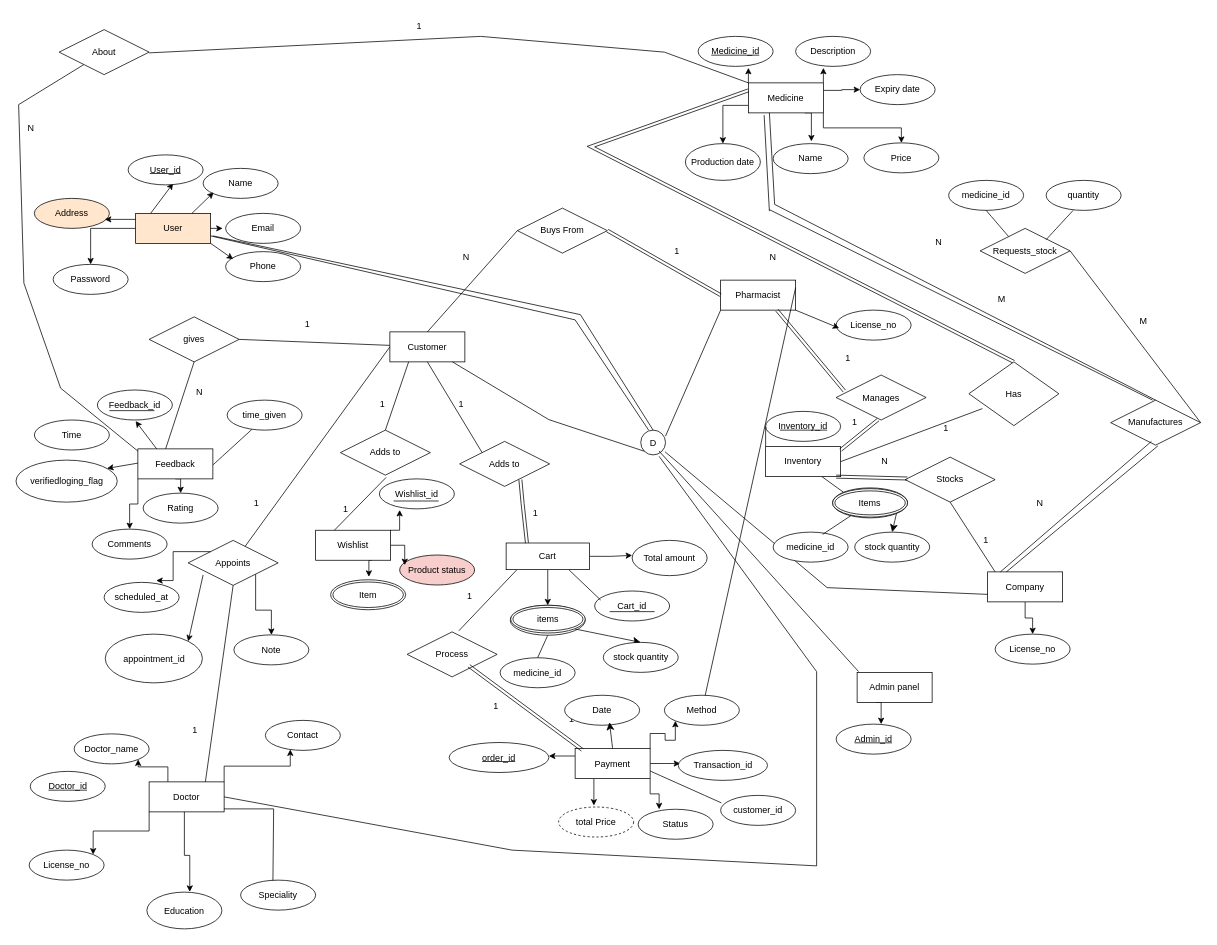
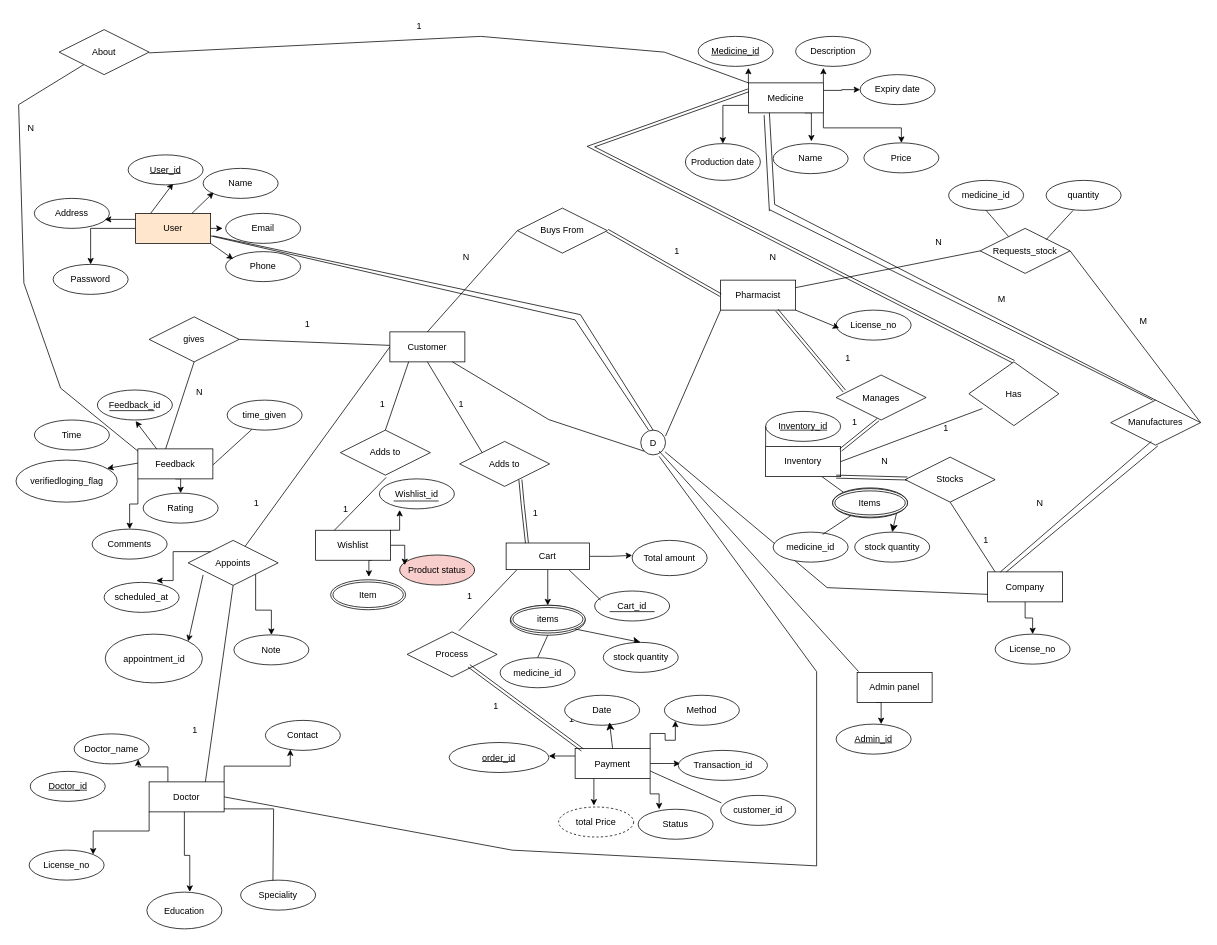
node "Address": fillcolor #ffe6cc -> #ffffff
edge "Pharmacist" -- "Method": now "Pharmacist" -- "Requests_stock"
